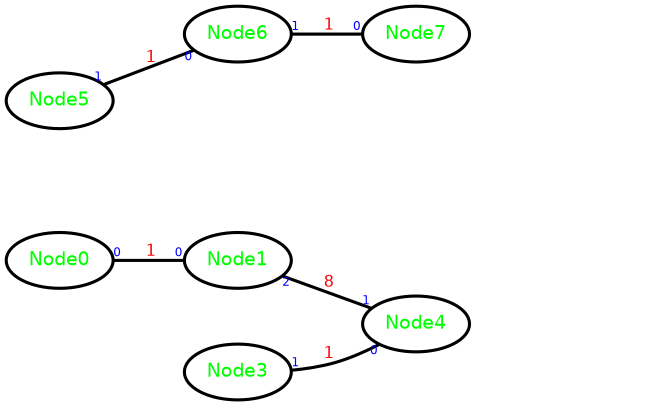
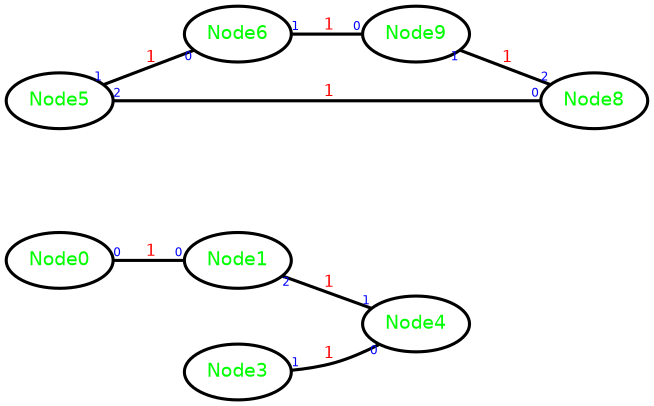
node "Node7": label "Node7" -> "Node9"
node "Node8": added
edge "Node1" -- "Node4": label " 8" -> " 1"
